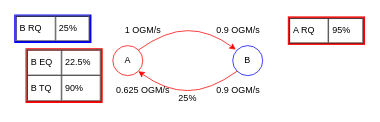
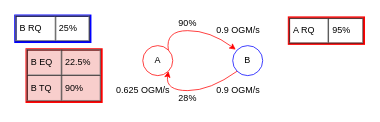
node "90%": added
node "1 OGM/s": removed
node "A": moved (128, 60) -> (158, 60)
node "B EQ 22.5% B TQ 90%": fillcolor #ffffff -> #f8cecc
node "25%": label "25%" -> "28%"
